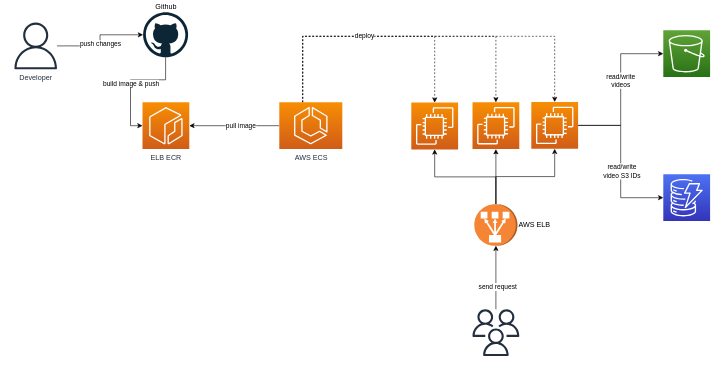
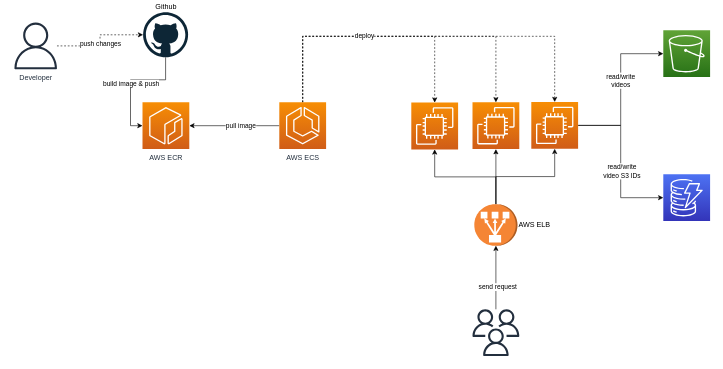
edge "Developer" -> "Github": style solid -> dashed
node "AWS ECS": size 63x47 -> 47x47
node "ELB ECR": label "ELB ECR" -> "AWS ECR"
